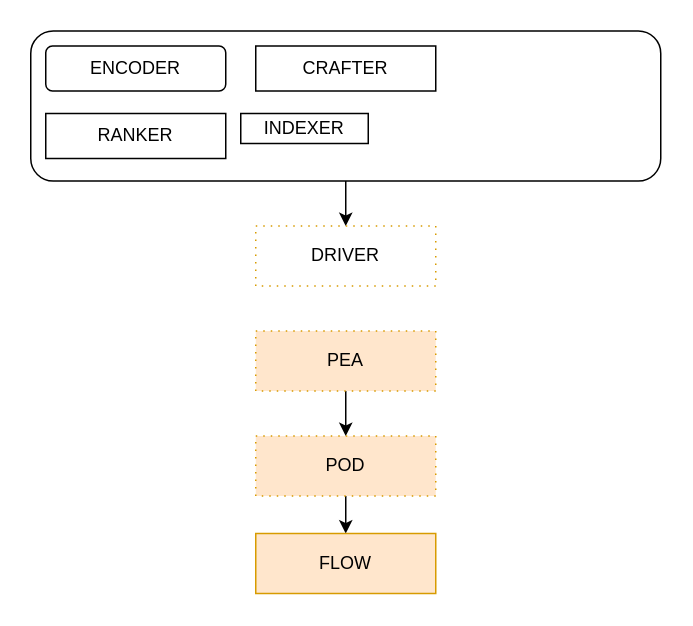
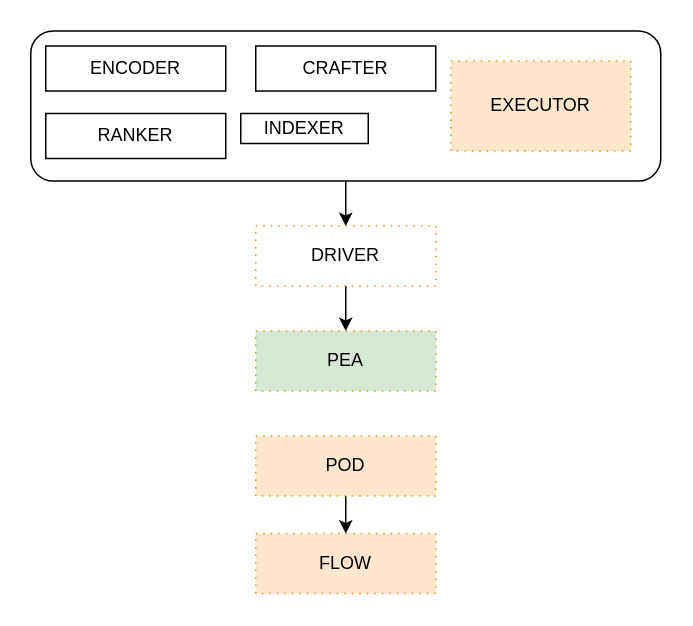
node "ENCODER": shape rounded rectangle -> rectangle
node "EXECUTOR": added
edge "DRIVER" -> "PEA": added
node "PEA": fillcolor #ffe6cc -> #d5e8d4
edge "PEA" -> "POD": removed
node "FLOW": style solid -> dashed
